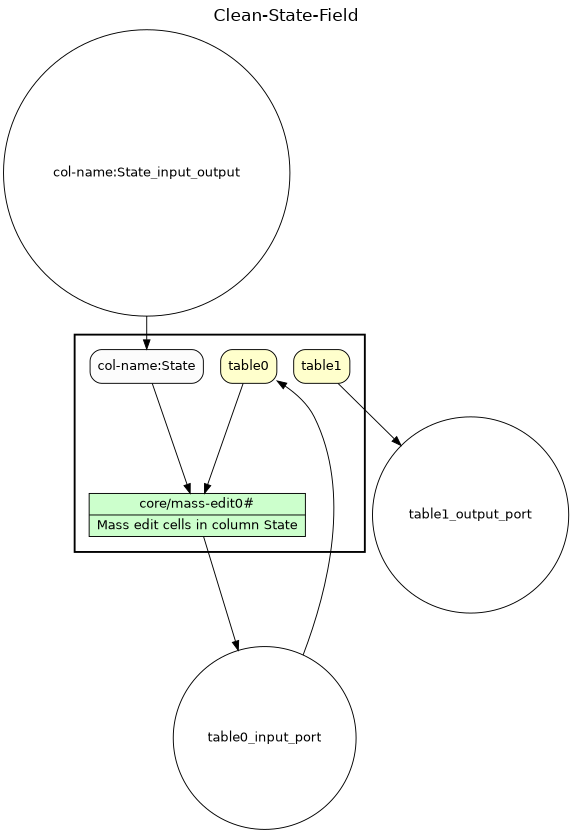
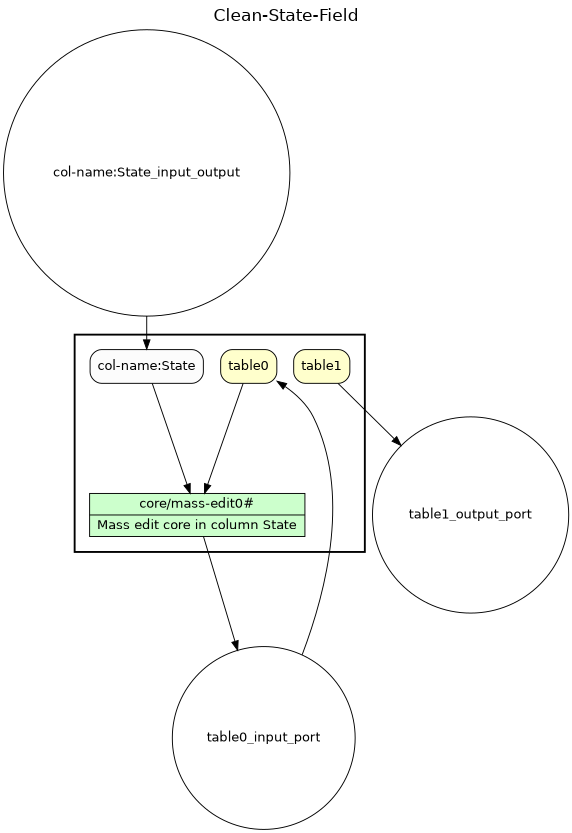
node "core/mass-edit0#": text "Mass edit cells in column State" -> "Mass edit core in column State"
